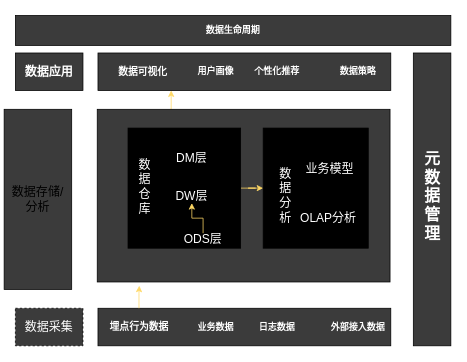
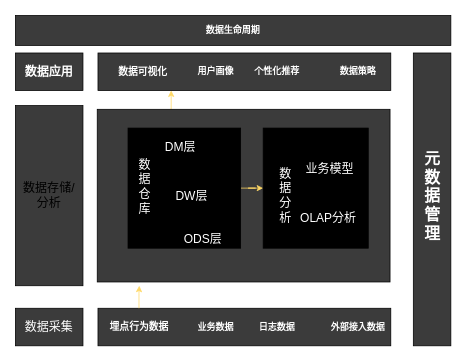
node "DM层": moved (192, 158) -> (180, 147)
node "数据存储/ 分析": moved (38, 199) -> (49, 195)
edge "ODS层" -> "DW层": removed
node "数据采集": style dashed -> solid
